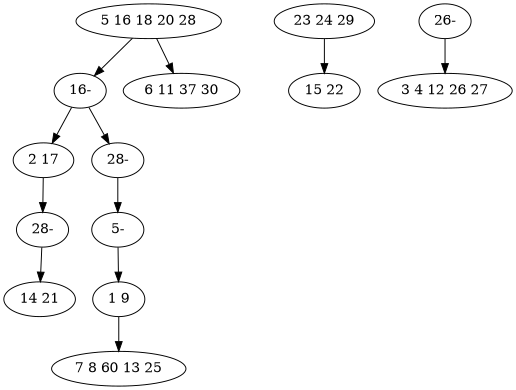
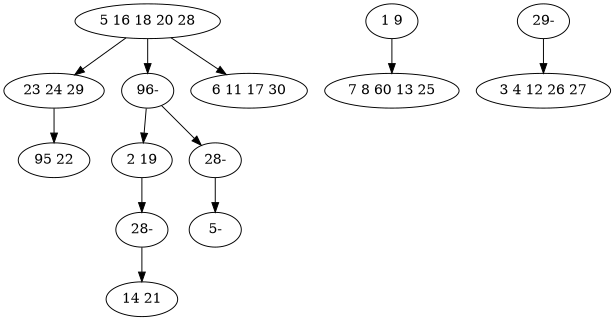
node "26-": label "26-" -> "29-"
edge "5 16 18 20 28" -> "23 24 29": added
node "16-": label "16-" -> "96-"
node "6 11 37 30": label "6 11 37 30" -> "6 11 17 30"
node "15 22": label "15 22" -> "95 22"
node "2 17": label "2 17" -> "2 19"
edge "5-" -> "1 9": removed
